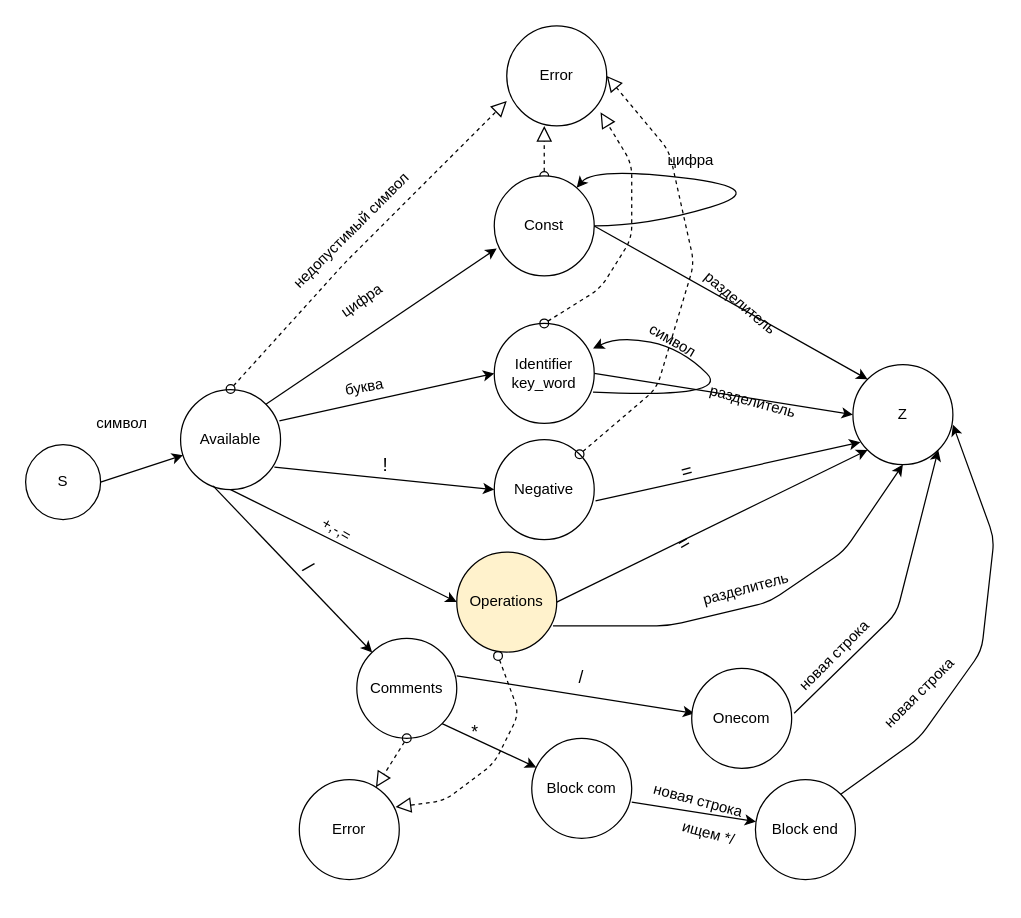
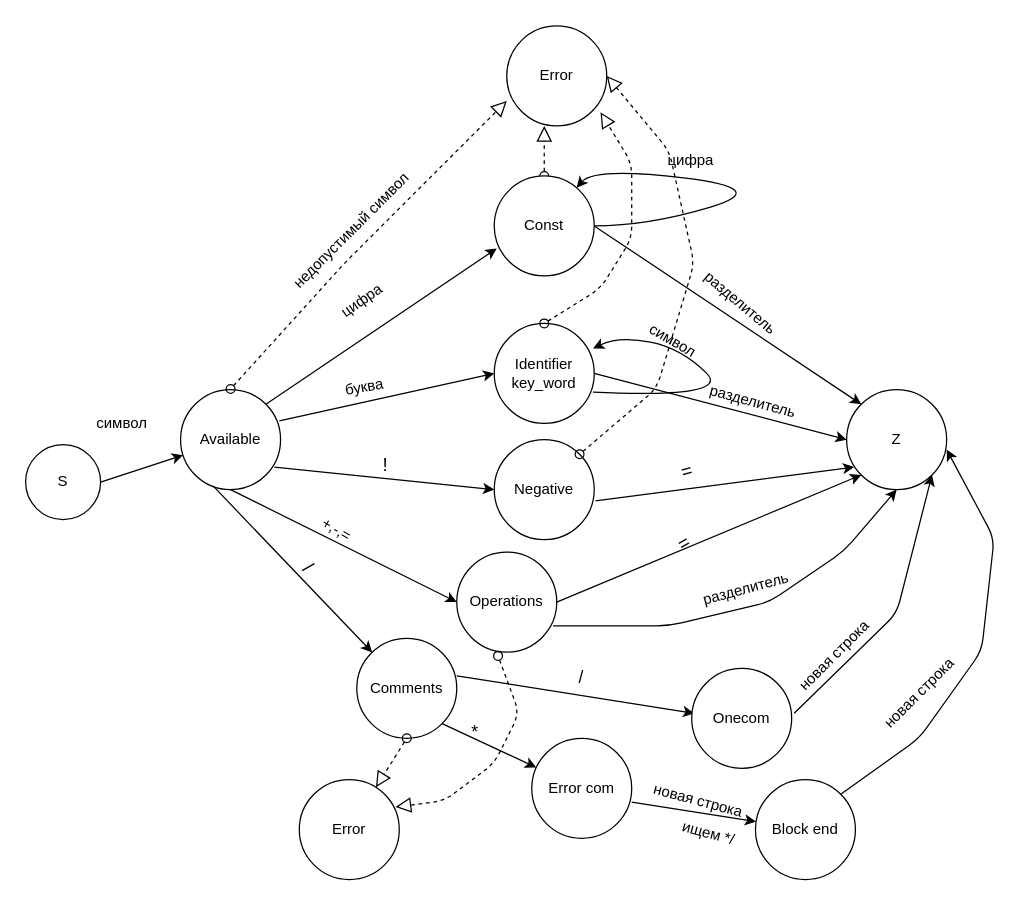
node "Z": moved (903, 414) -> (897, 439)
node "Operations": fillcolor #fff2cc -> #ffffff
node "Block com": label "Block com" -> "Error com"
